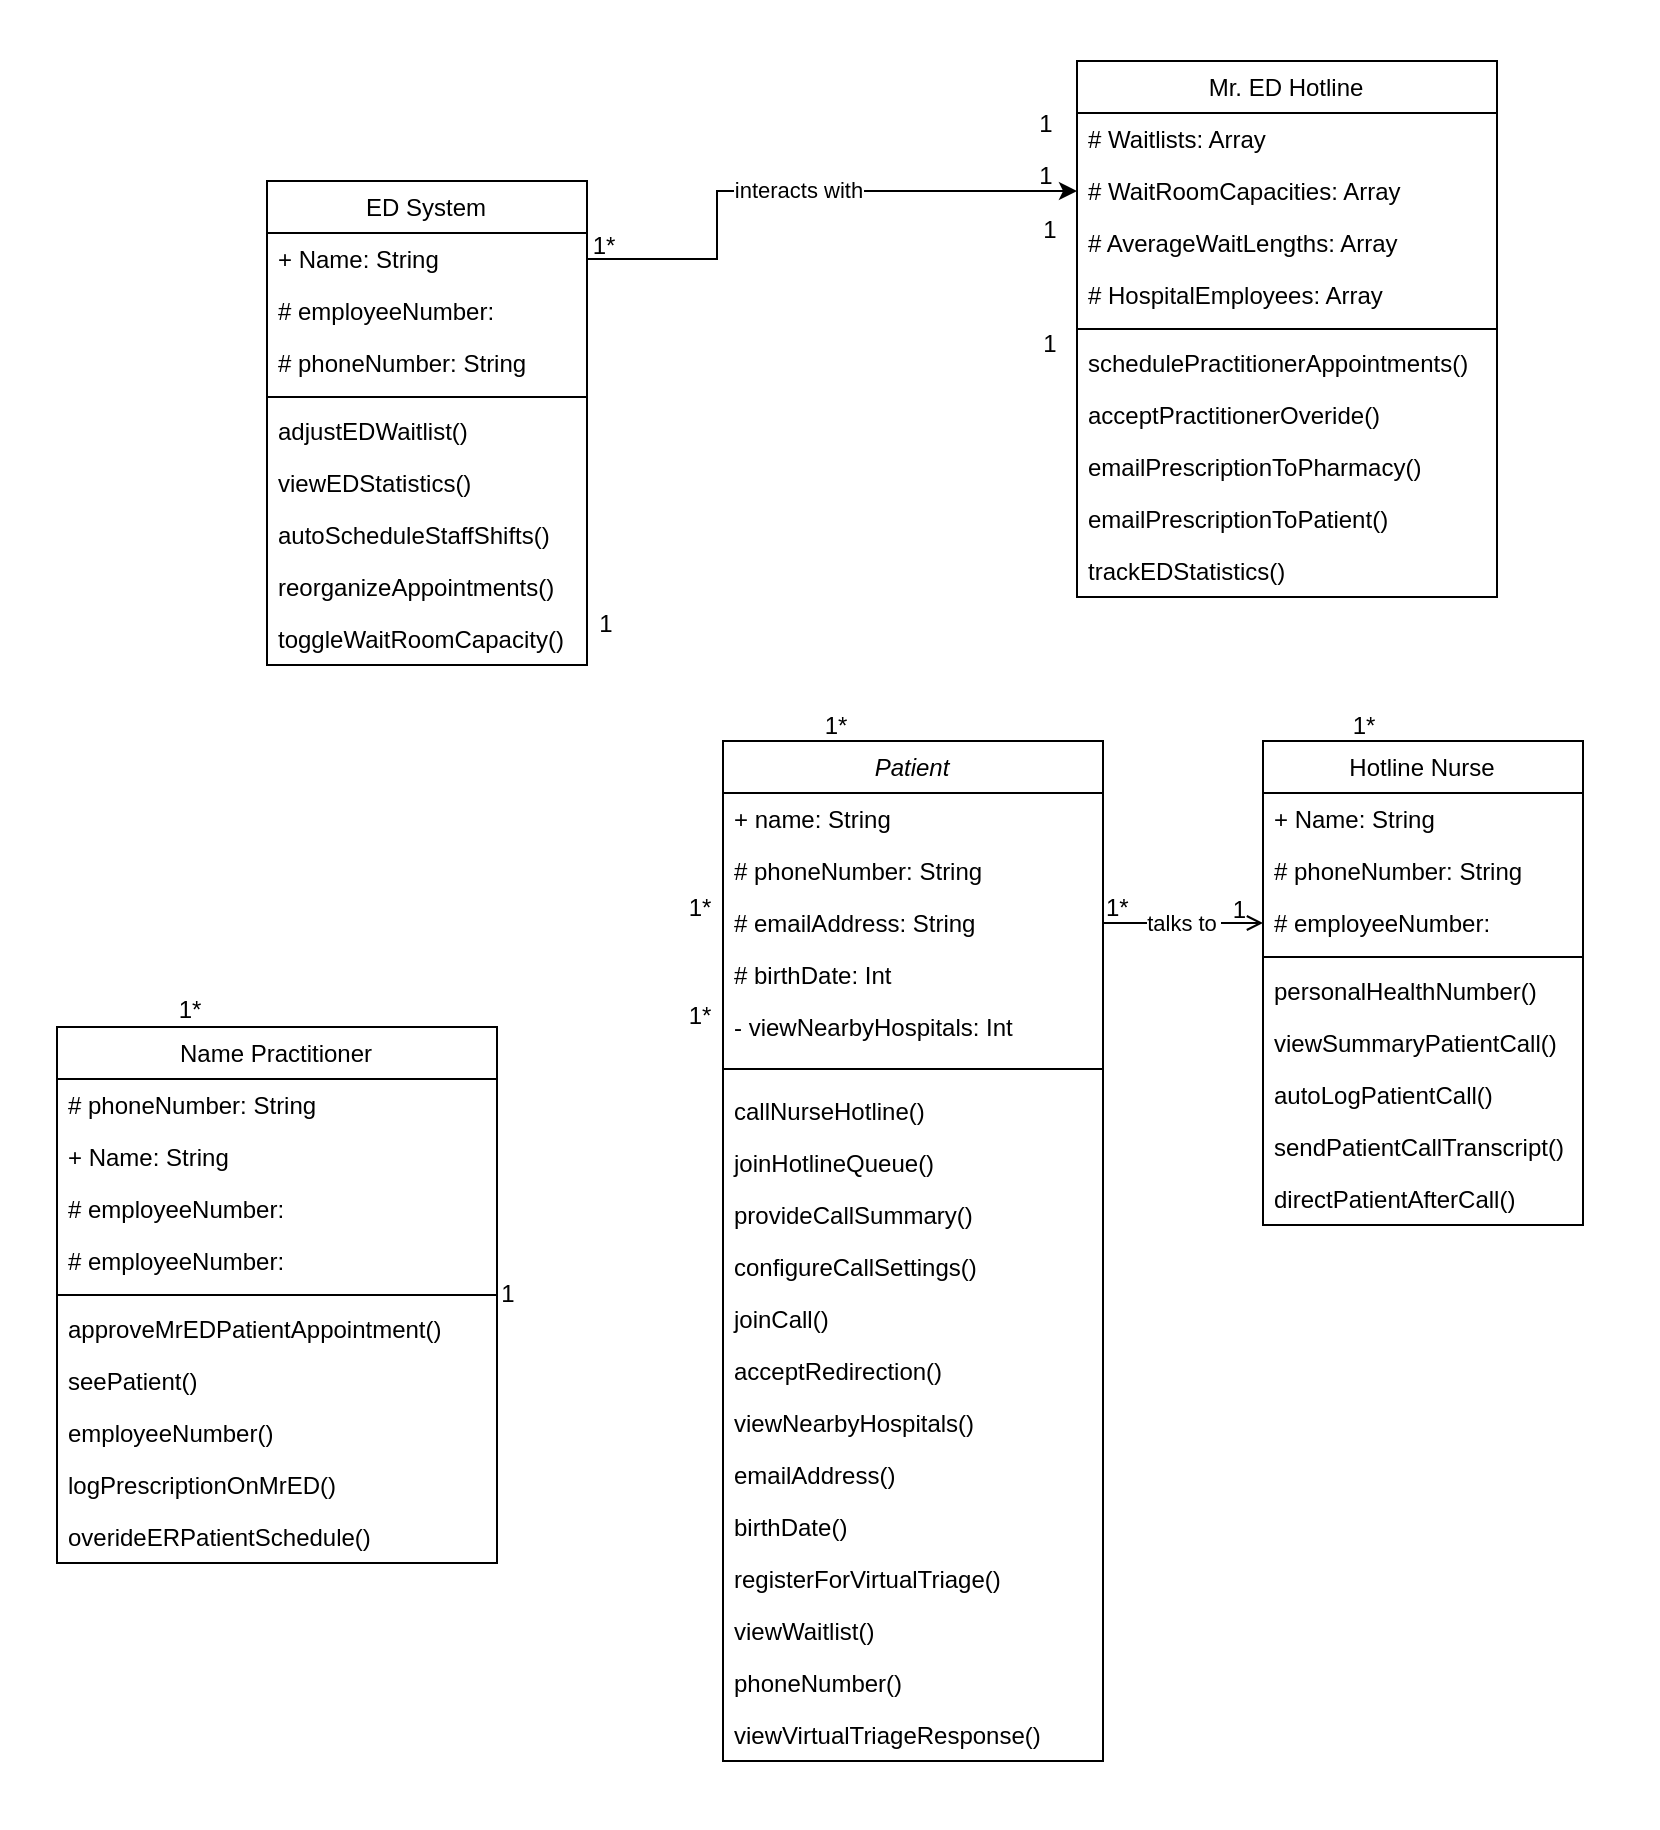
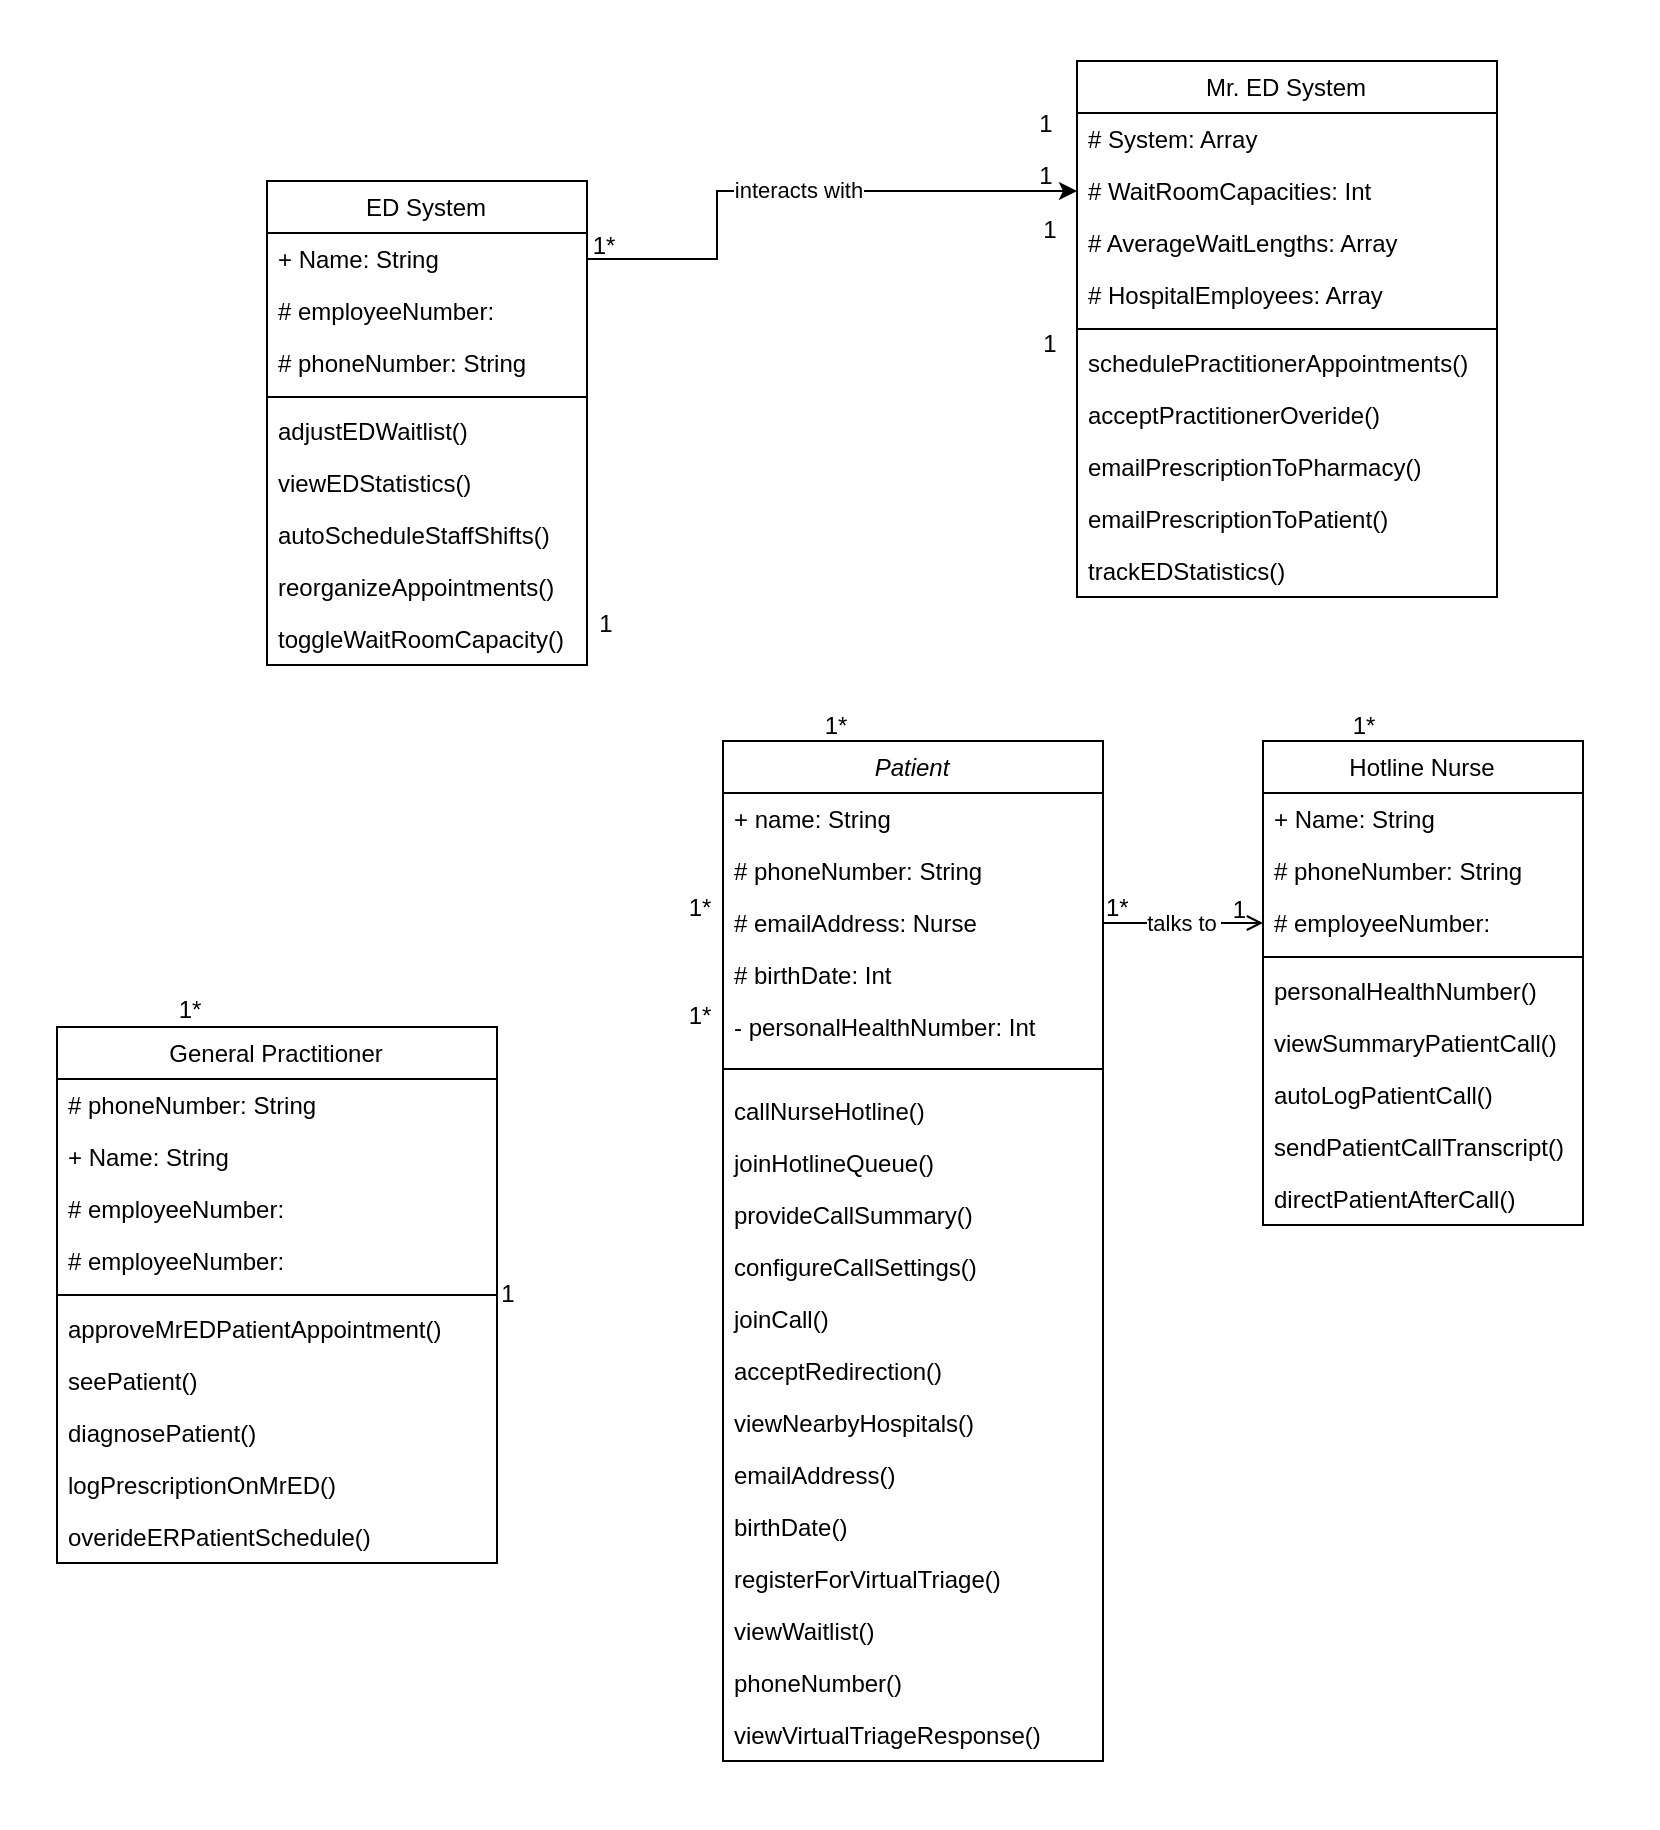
node "Mr. ED Hotline": label "Mr. ED Hotline" -> "Mr. ED System"
node "# Waitlists: Array": label "# Waitlists: Array" -> "# System: Array"
node "# WaitRoomCapacities: Array": label "# WaitRoomCapacities: Array" -> "# WaitRoomCapacities: Int"
node "# emailAddress: String": label "# emailAddress: String" -> "# emailAddress: Nurse"
node "- viewNearbyHospitals: Int": label "- viewNearbyHospitals: Int" -> "- personalHealthNumber: Int"
node "Name Practitioner": label "Name Practitioner" -> "General Practitioner"
node "employeeNumber()": label "employeeNumber()" -> "diagnosePatient()"
